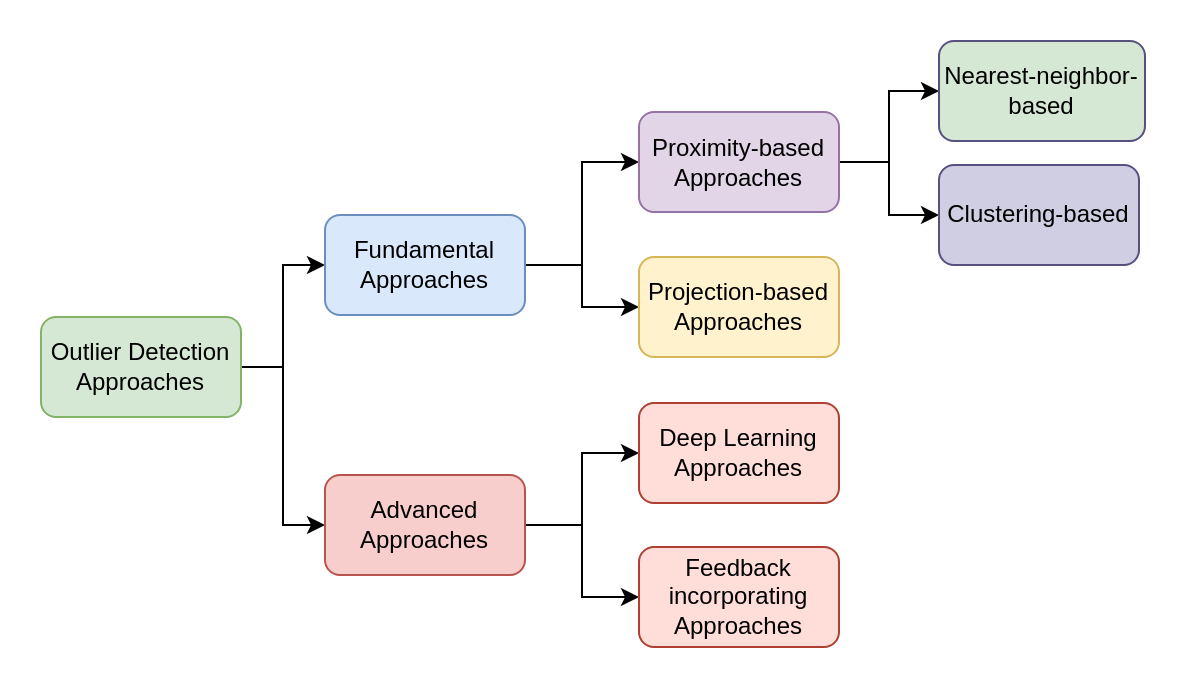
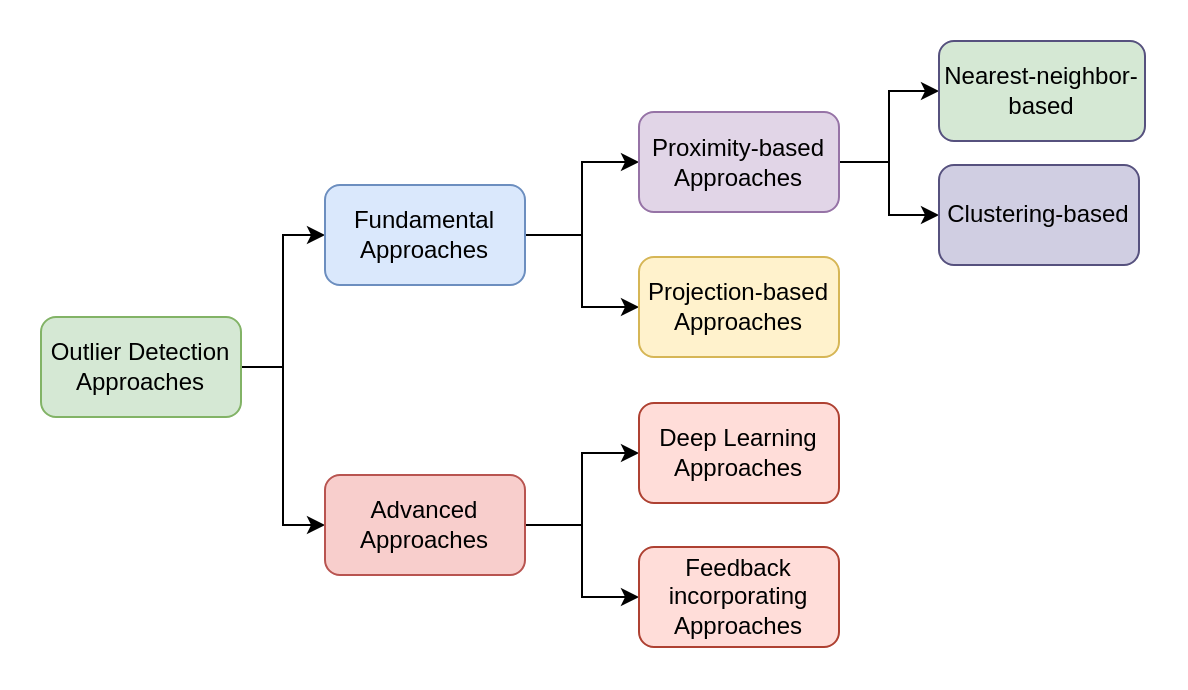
node "Fundamental Approaches": moved (425, 265) -> (425, 235)
